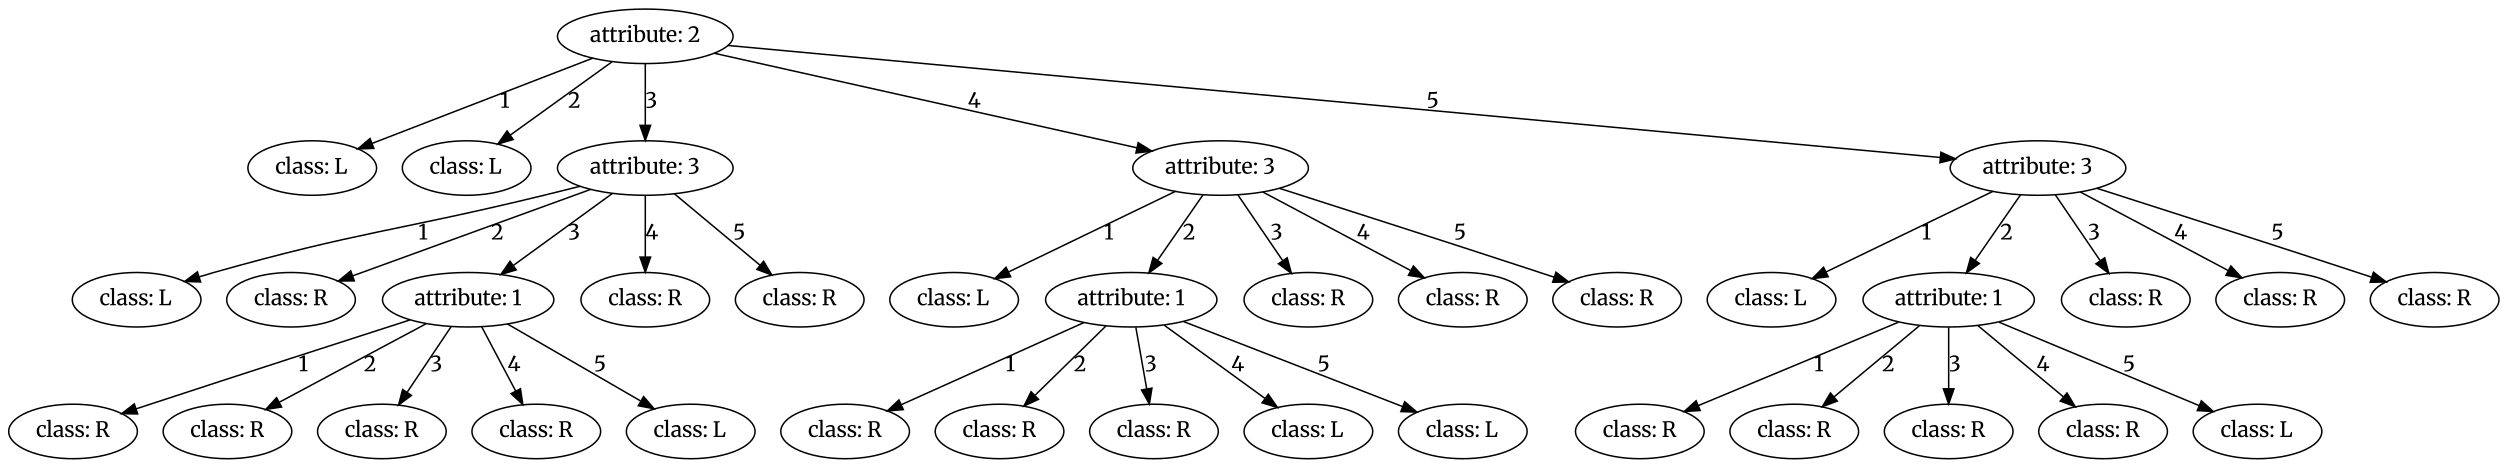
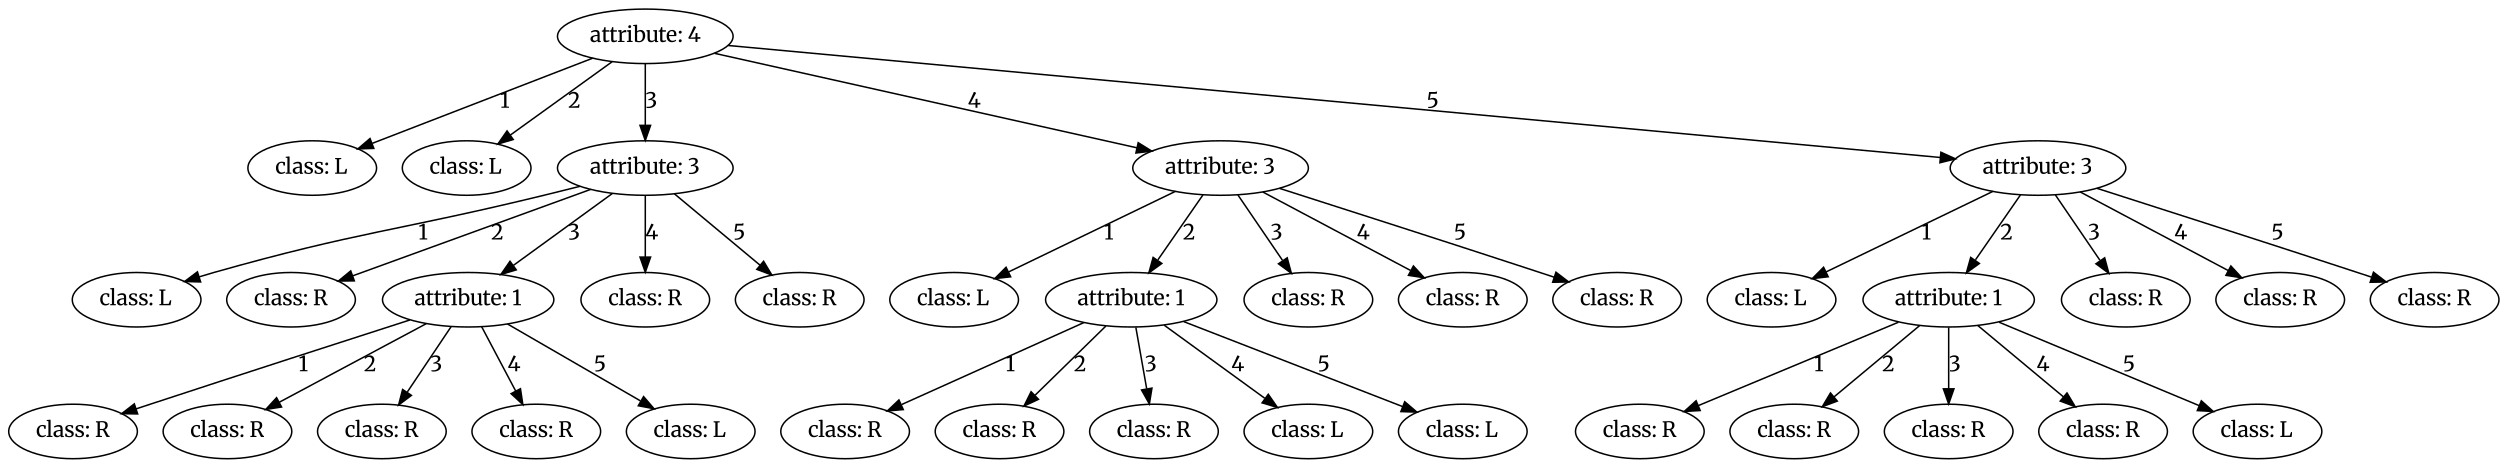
node "attribute: 2": label "attribute: 2" -> "attribute: 4"
